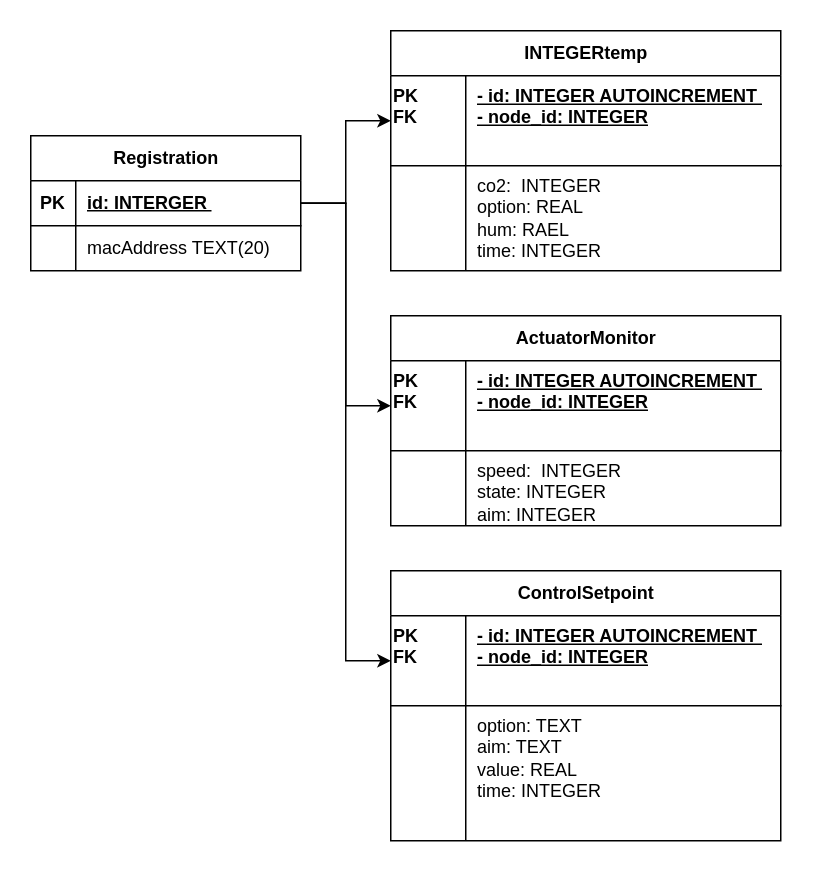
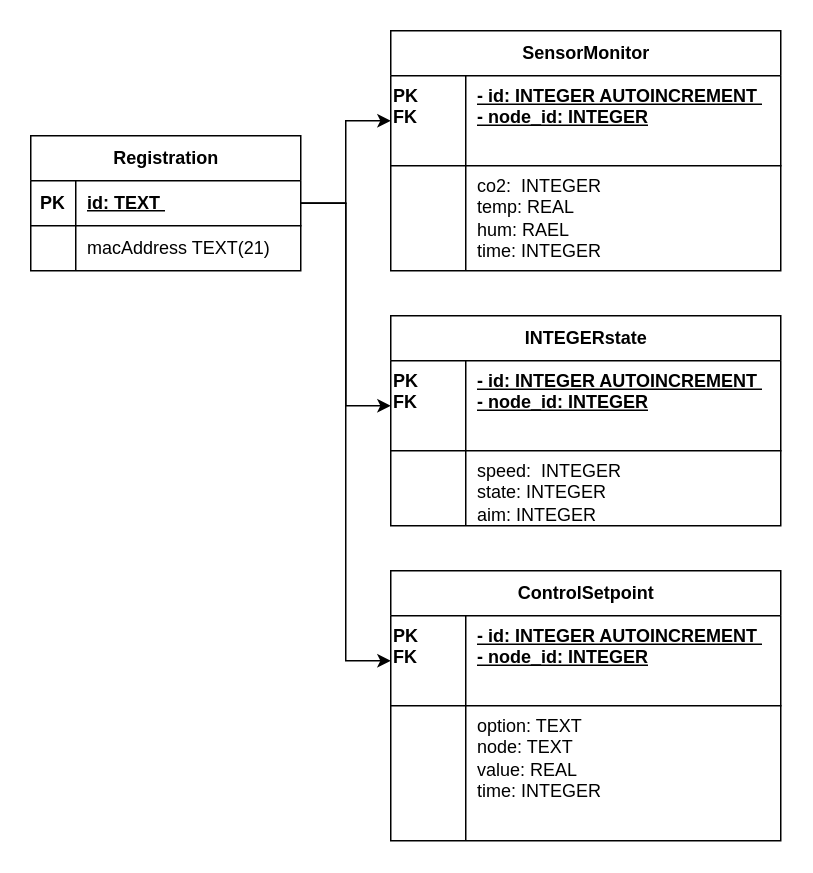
node "INTEGERtemp": label "INTEGERtemp" -> "SensorMonitor"
node "id: INTERGER": label "id: INTERGER" -> "id: TEXT"
node "co2: INTEGERoption: REALhum: RAELtime: INTEGER": label "co2: INTEGERoption: REALhum: RAELtime: INTEGER" -> "co2: INTEGERtemp: REALhum: RAELtime: INTEGER"
node "macAddress TEXT(20)": label "macAddress TEXT(20)" -> "macAddress TEXT(21)"
node "ActuatorMonitor": label "ActuatorMonitor" -> "INTEGERstate"
node "option: TEXT aim: TEXT value: REALtime: INTEGER": label "option: TEXT aim: TEXT value: REALtime: INTEGER" -> "option: TEXT node: TEXT value: REALtime: INTEGER"
